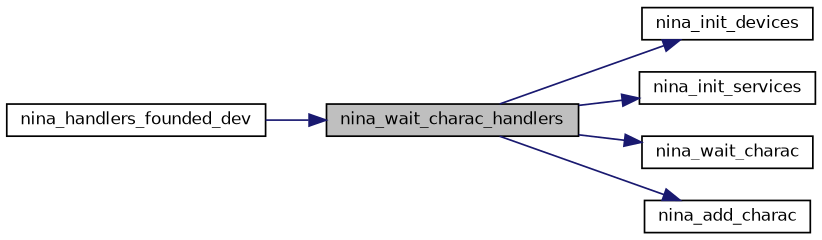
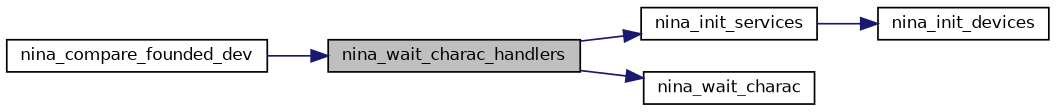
edge "nina_wait_charac_handlers" -> "nina_init_devices": now "nina_init_services" -> "nina_init_devices"
node "nina_handlers_founded_dev": label "nina_handlers_founded_dev" -> "nina_compare_founded_dev"
node "nina_add_charac": removed
